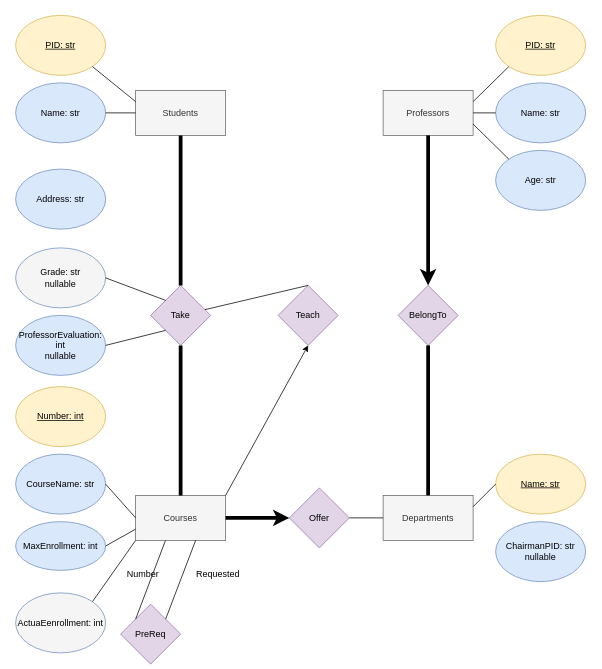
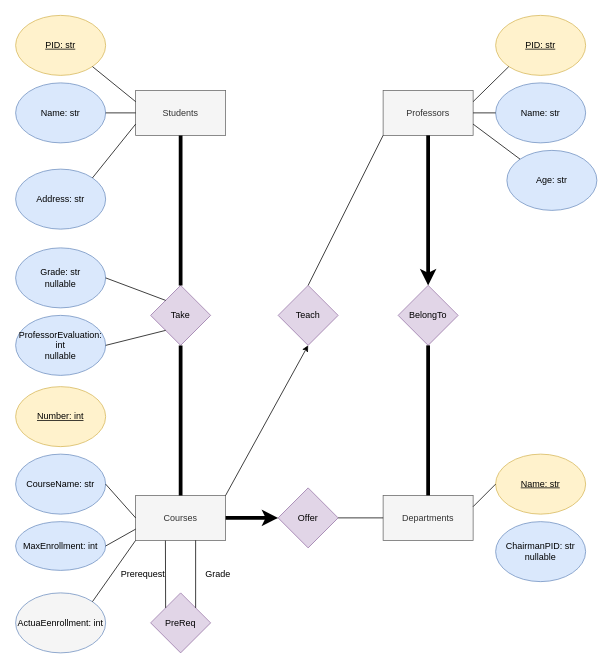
edge "Students" -- "Address: str": added
node "Age: str": moved (540, 180) -> (552, 180)
node "Grade: str nullable": fillcolor #f5f5f5 -> #dae8fc
edge "Take" -- "Teach": now "Professors" -- "Teach"
node "Offer": moved (319, 518) -> (308, 518)
node "Number": label "Number" -> "Prerequest"
node "Requested": label "Requested" -> "Grade"
node "PreReq": moved (150, 634) -> (180, 623)
